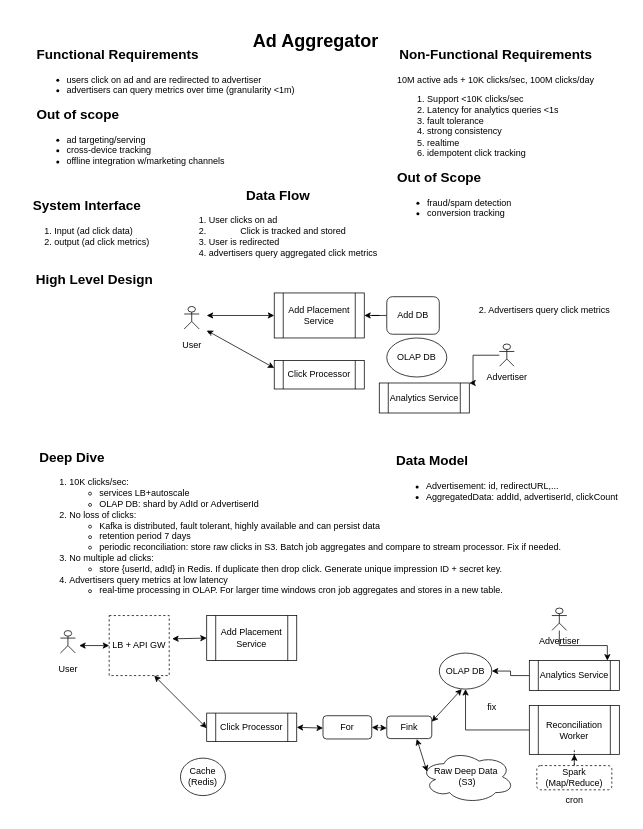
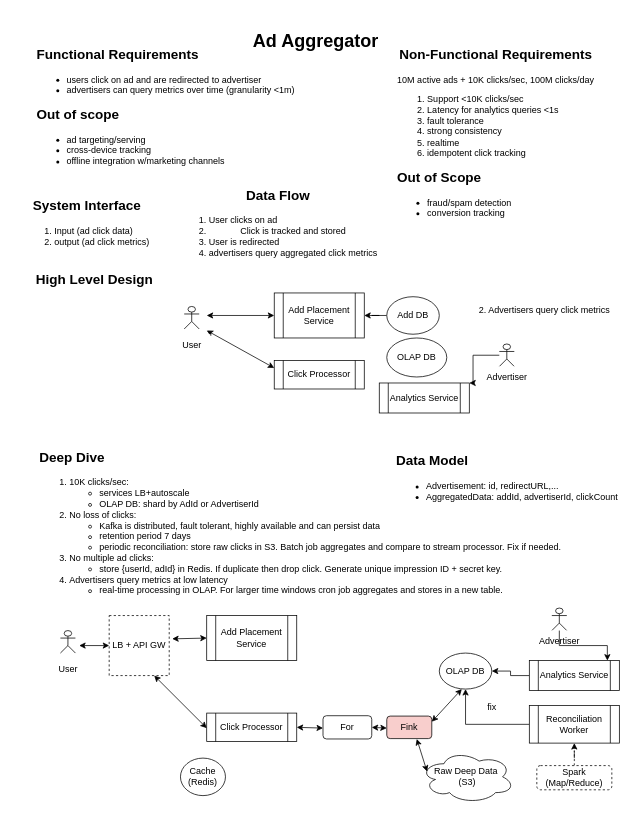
node "Add DB": shape rounded rectangle -> ellipse
node "Fink": fillcolor #ffffff -> #f8cecc
node "Reconciliation Worker": size 90x49 -> 90x38
node "cron": removed
